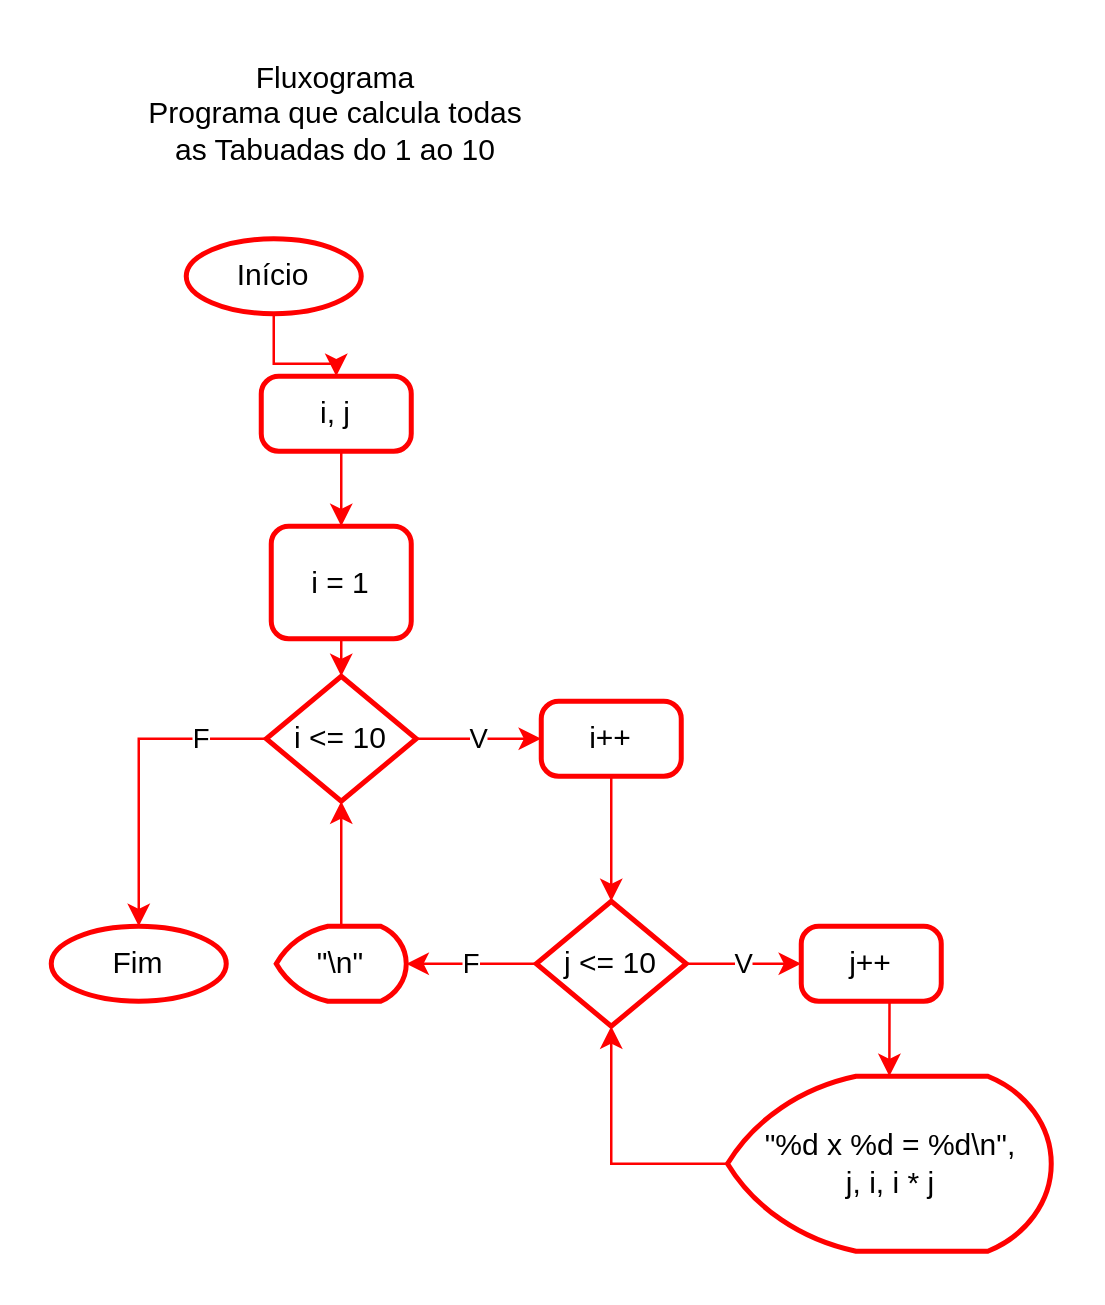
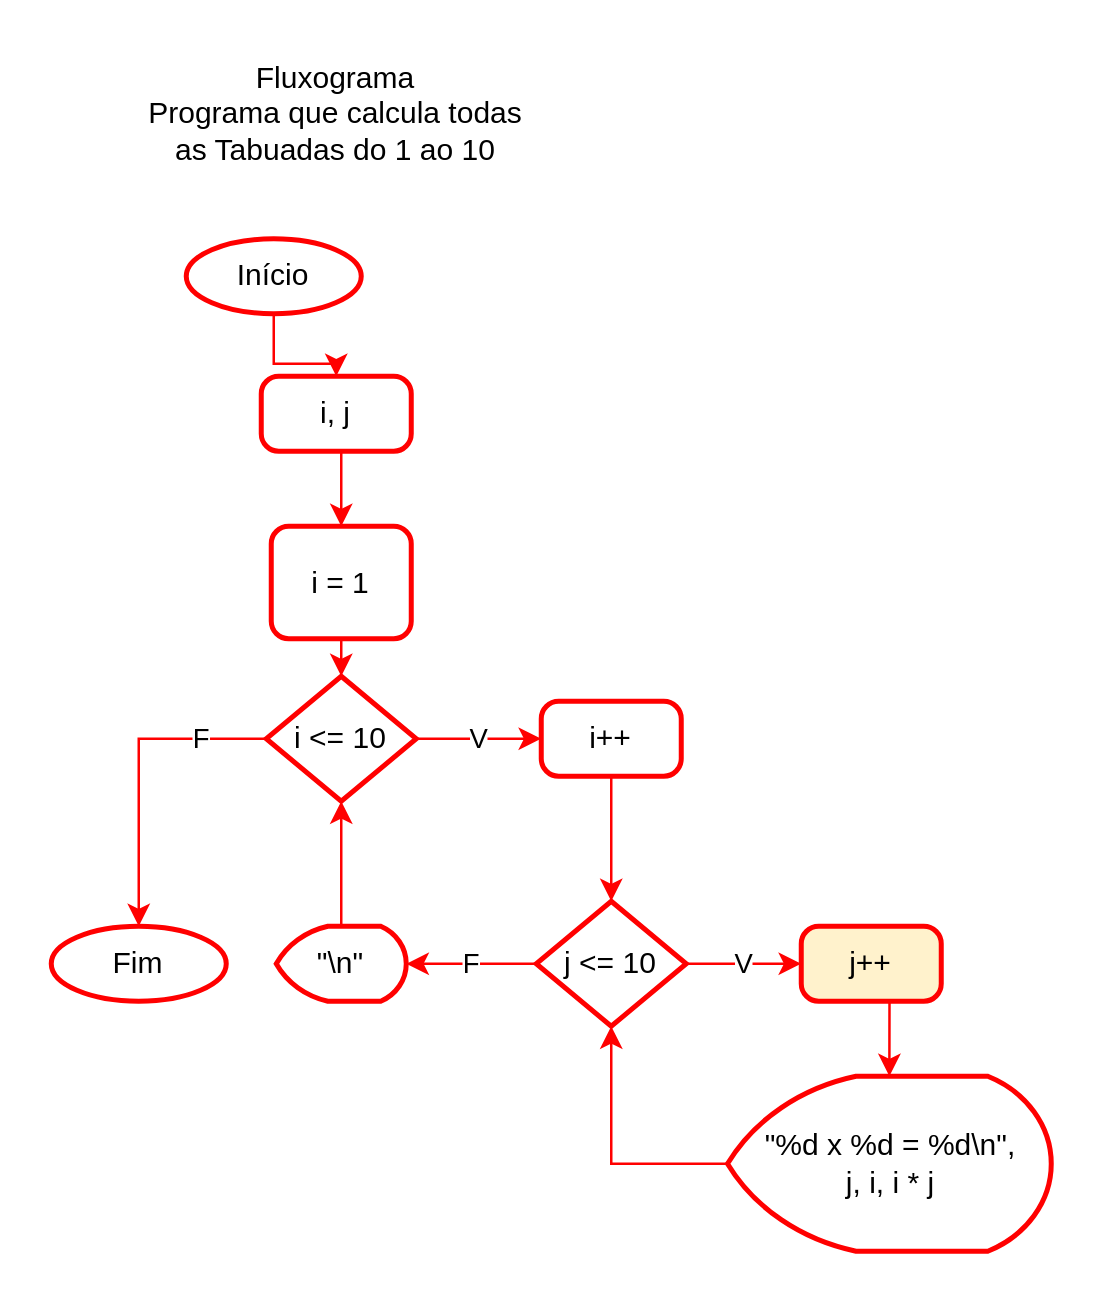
node "j++": fillcolor #ffffff -> #fff2cc
